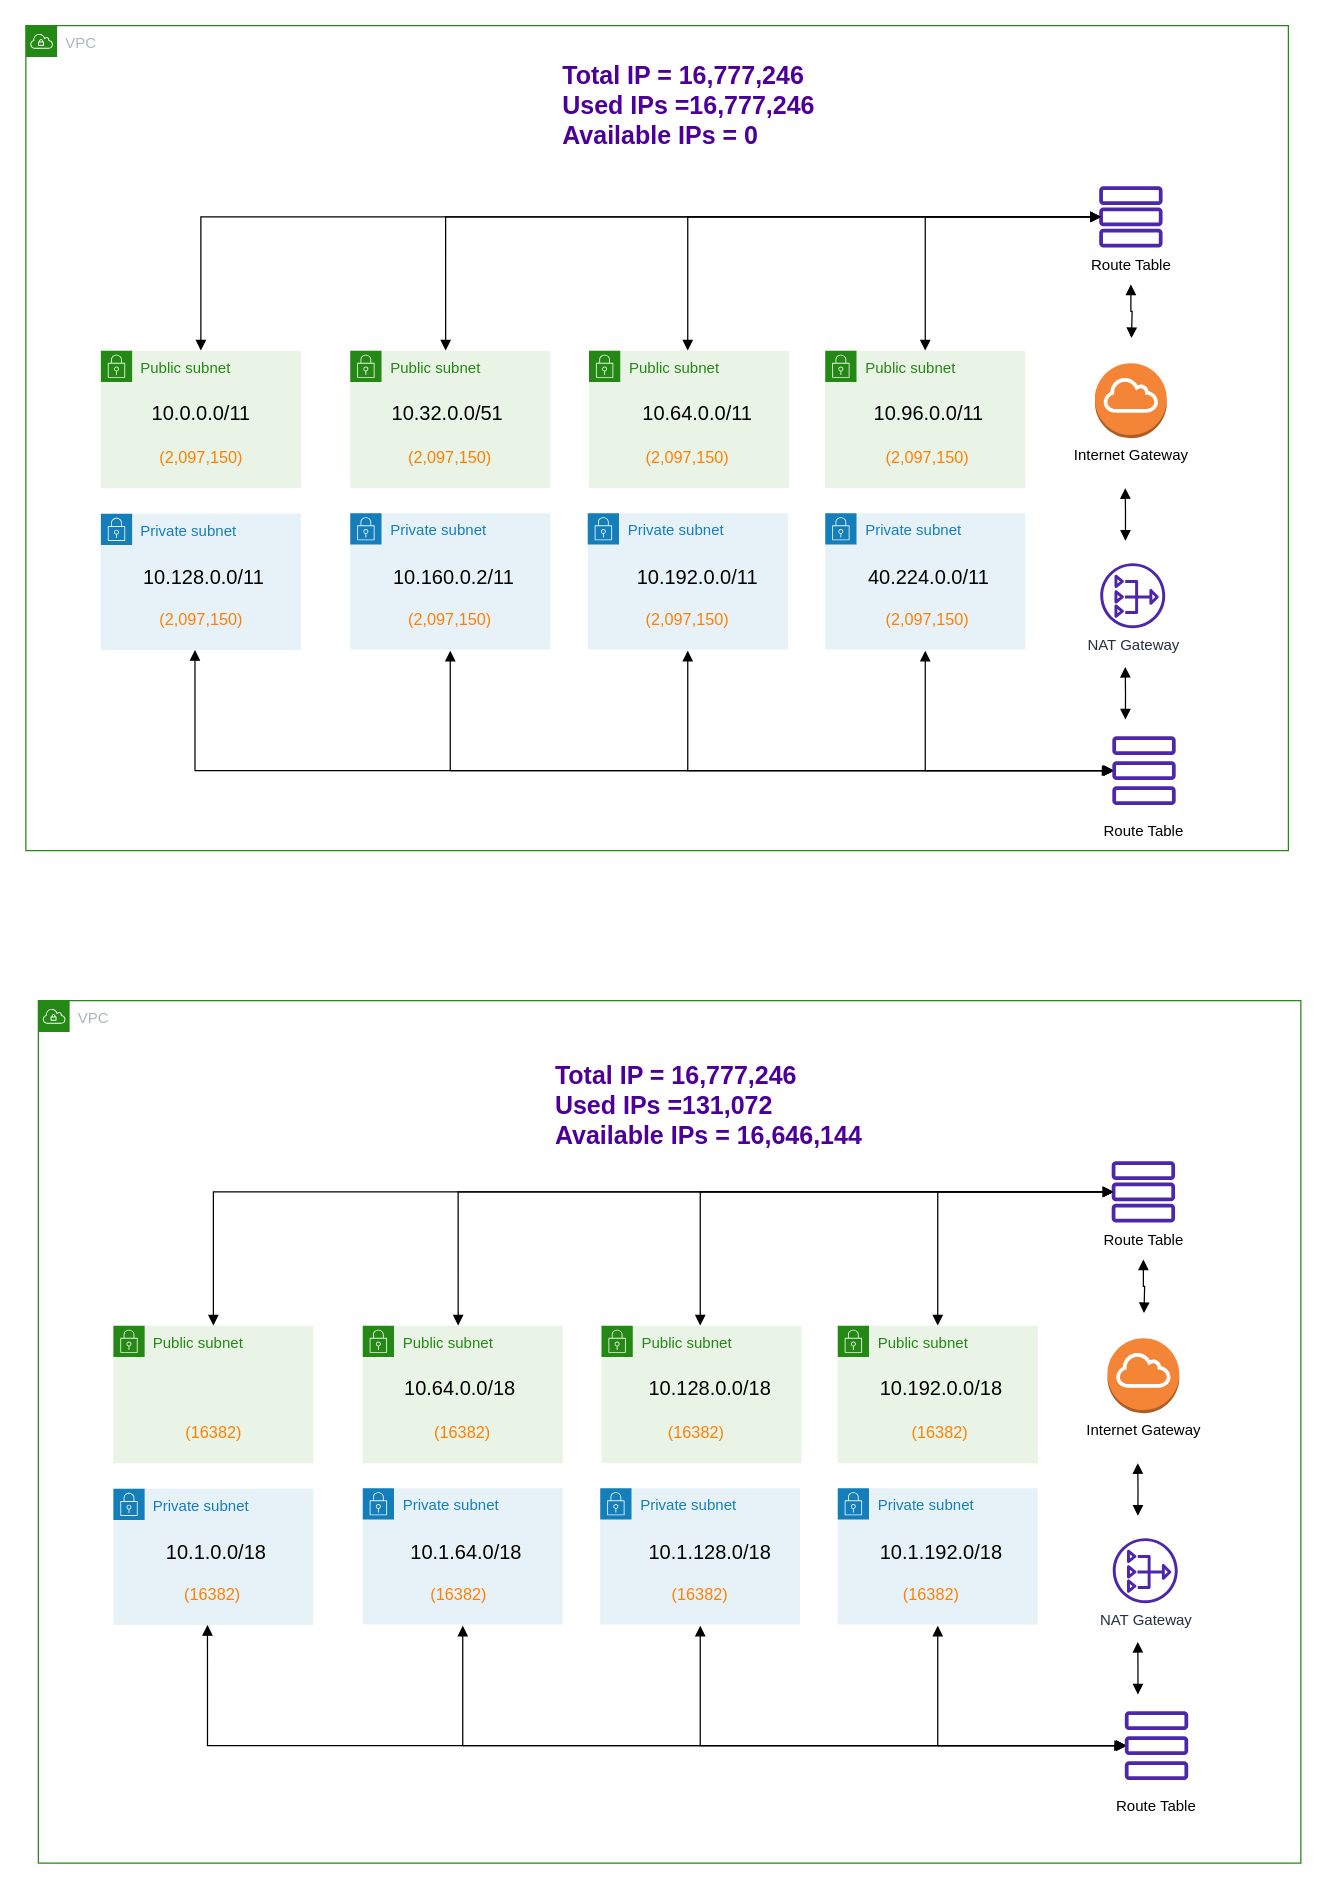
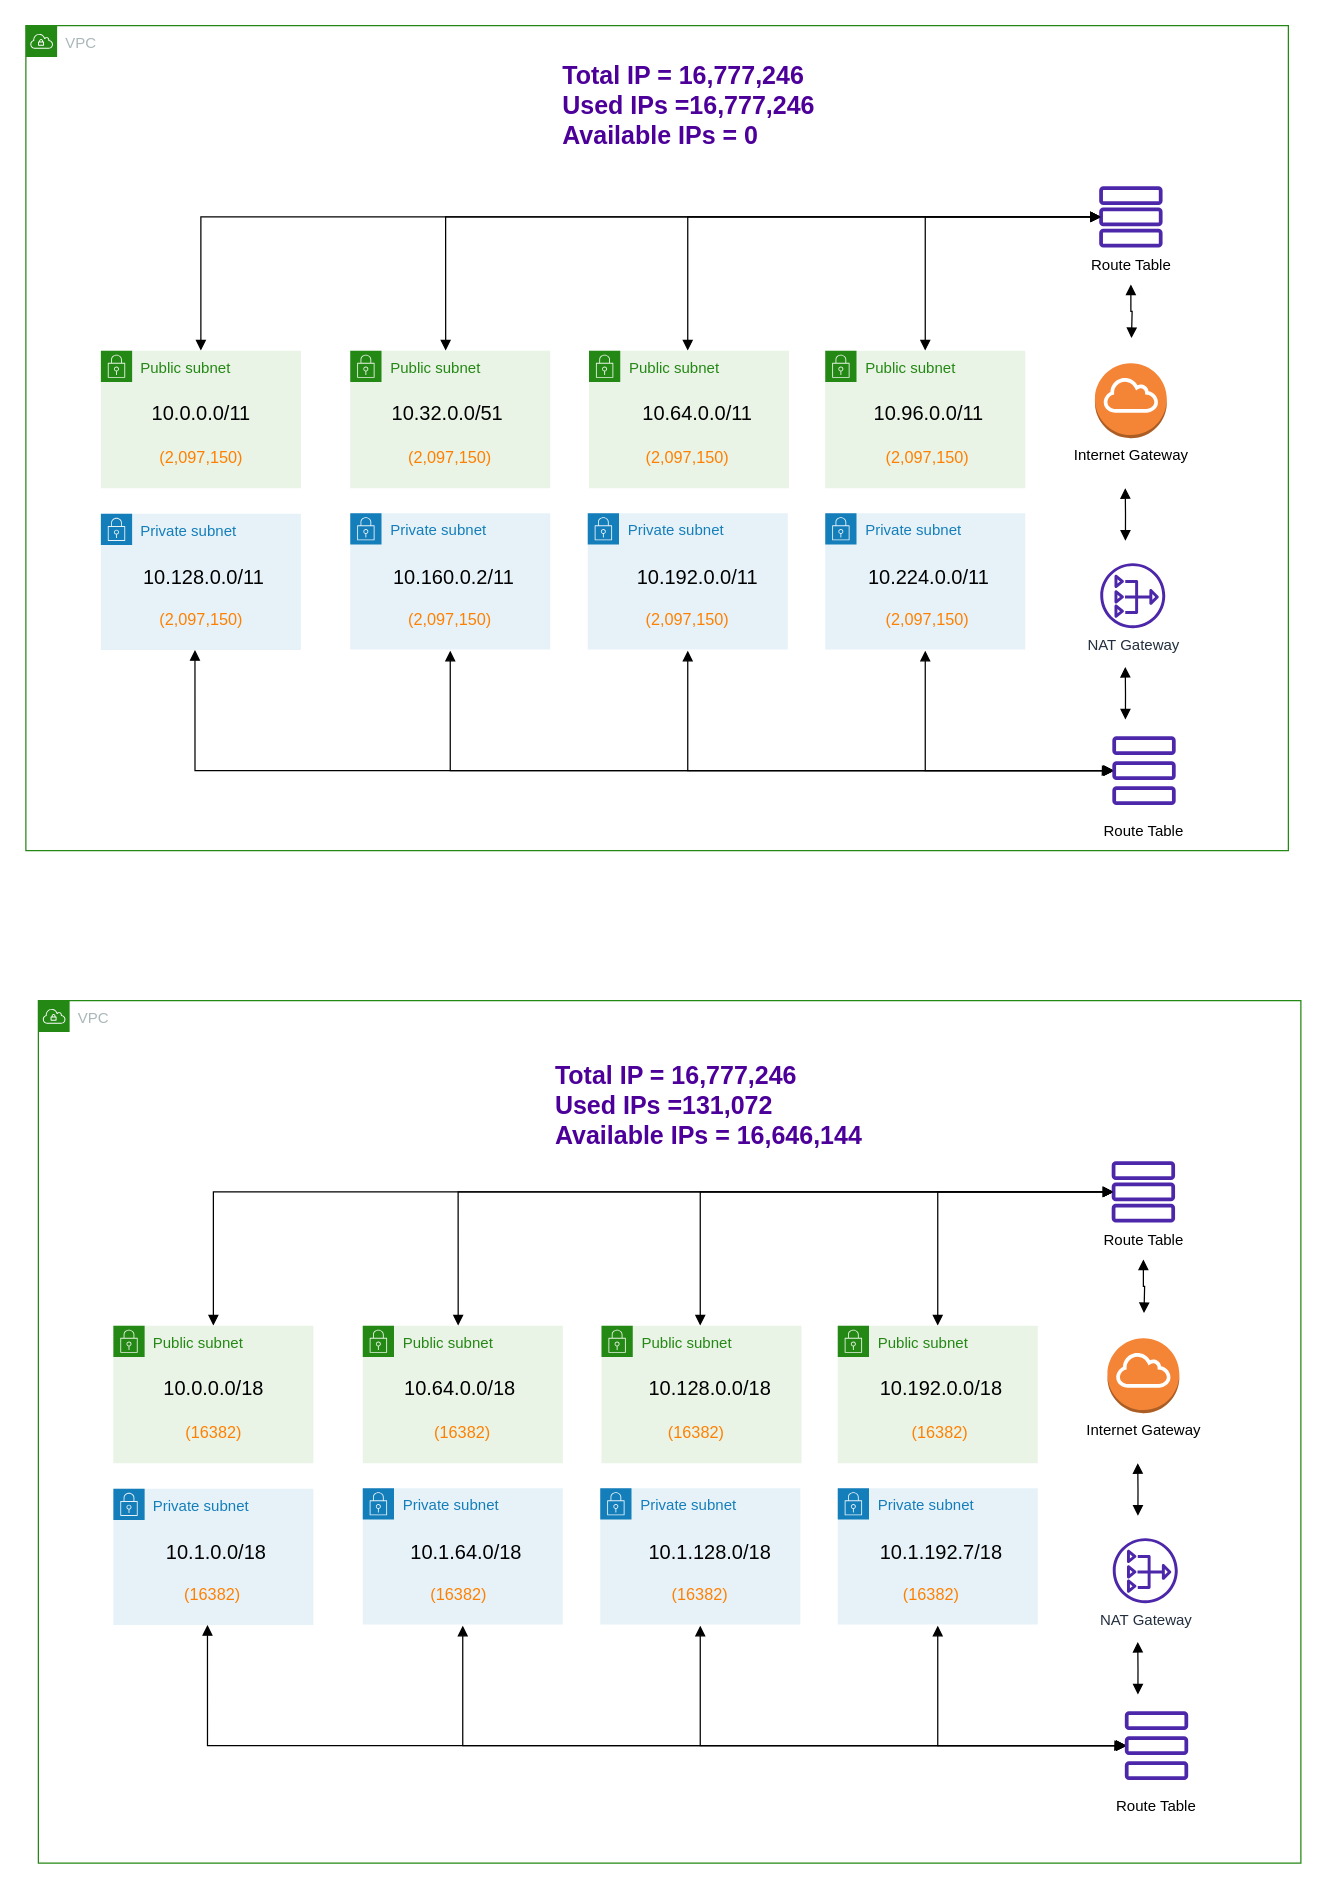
node "40.224.0.0/11": label "40.224.0.0/11" -> "10.224.0.0/11"
node "10.0.0.0/18": added
node "10.1.192.0/18": label "10.1.192.0/18" -> "10.1.192.7/18"
